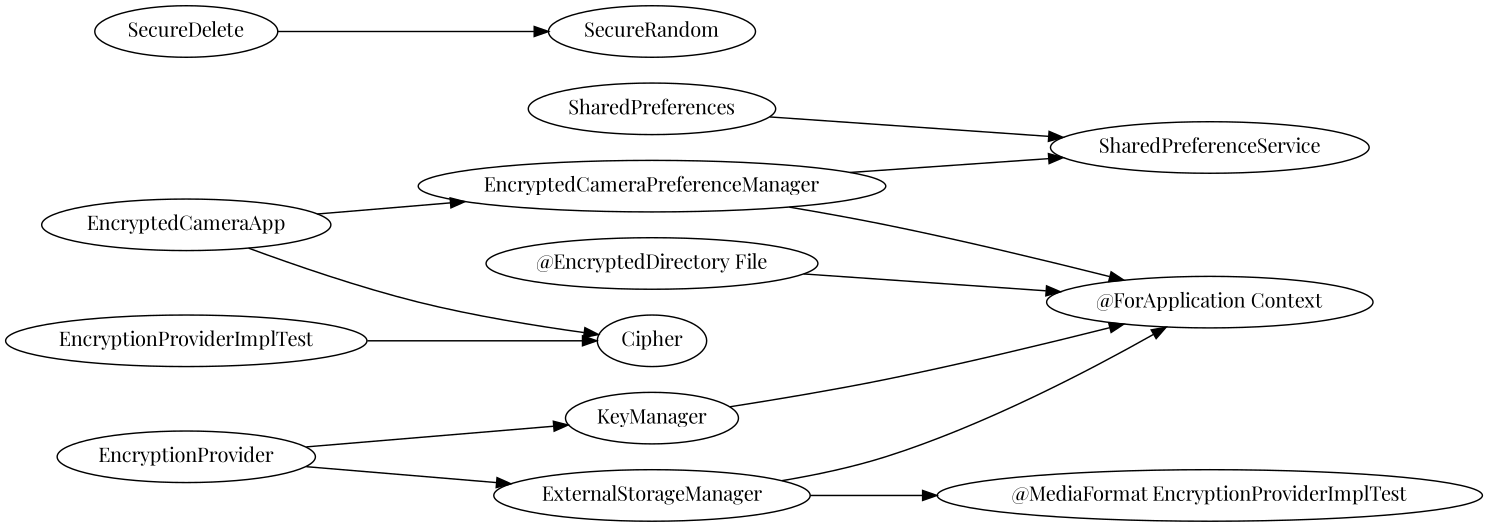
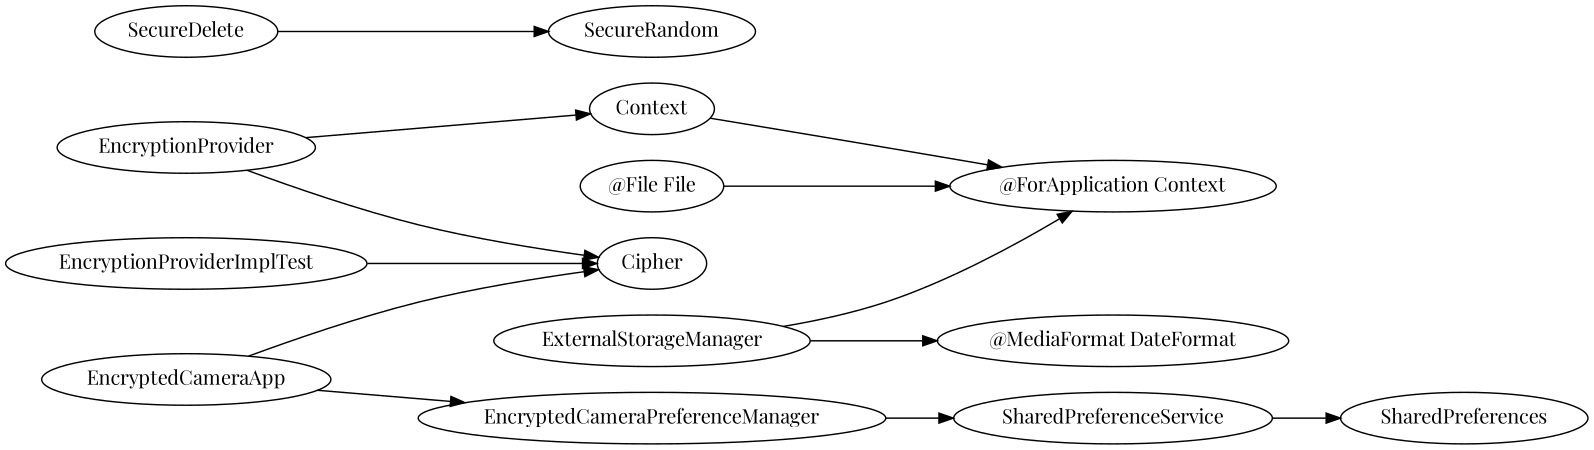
edge "SharedPreferences" -> "SharedPreferenceService": reversed
edge "EncryptedCameraPreferenceManager" -> "@ForApplication Context": removed
node "@EncryptedDirectory File": label "@EncryptedDirectory File" -> "@File File"
node "KeyManager": label "KeyManager" -> "Context"
edge "EncryptionProvider" -> "ExternalStorageManager": now "EncryptionProvider" -> "Cipher"
node "@MediaFormat EncryptionProviderImplTest": label "@MediaFormat EncryptionProviderImplTest" -> "@MediaFormat DateFormat"
